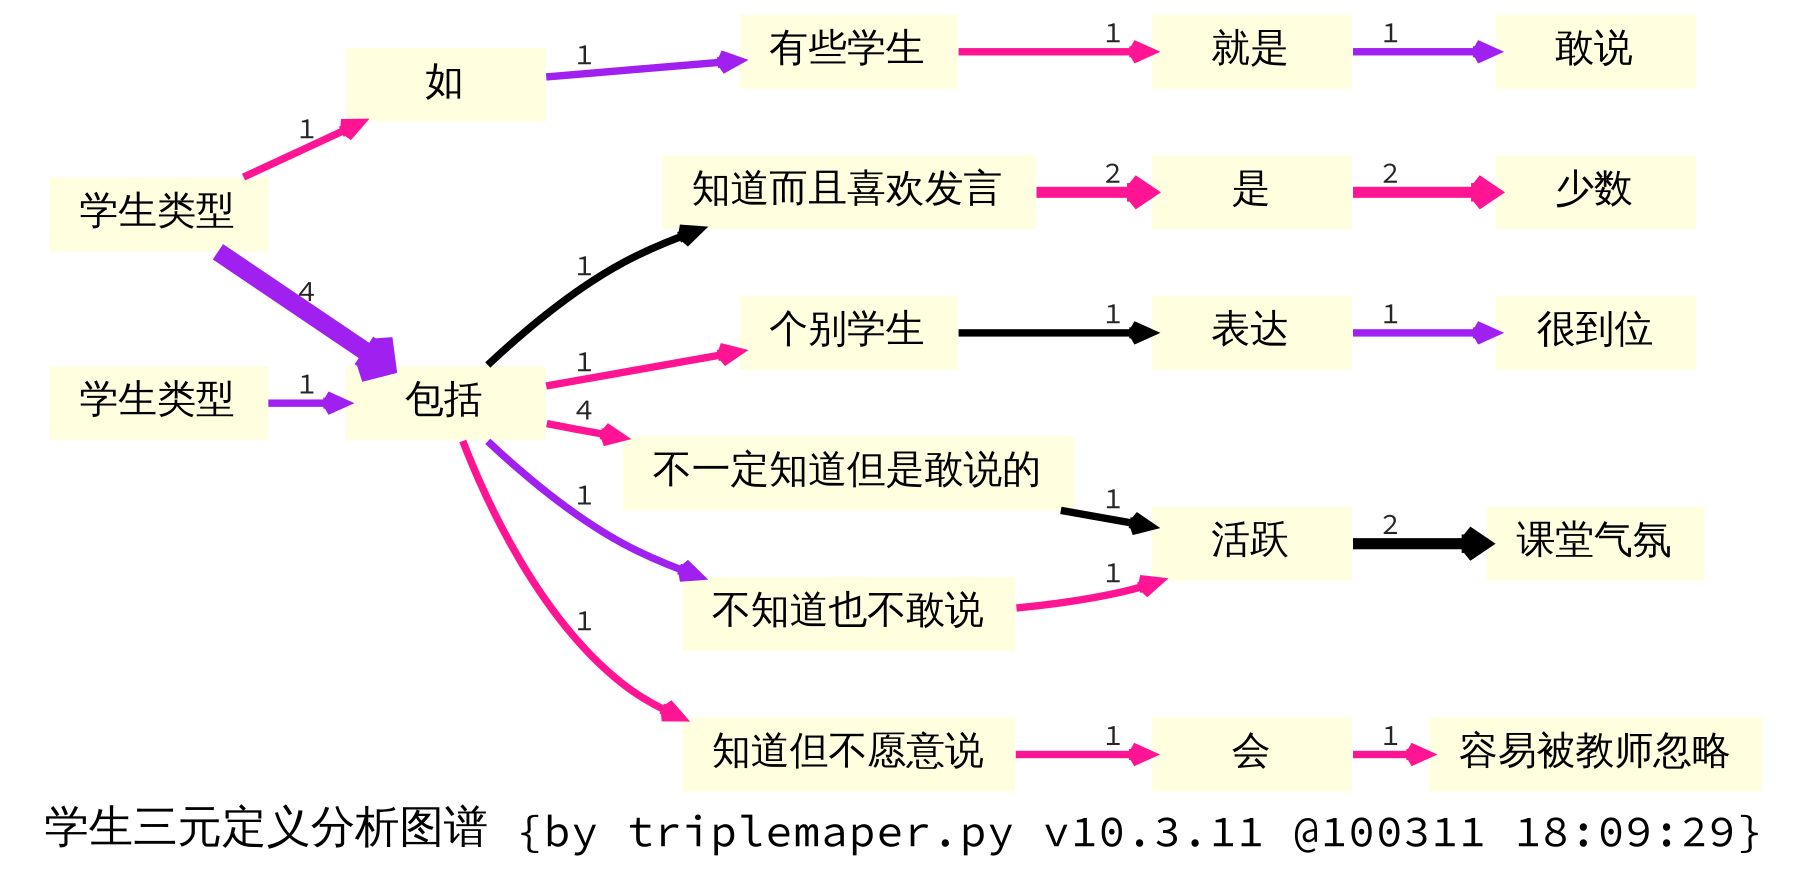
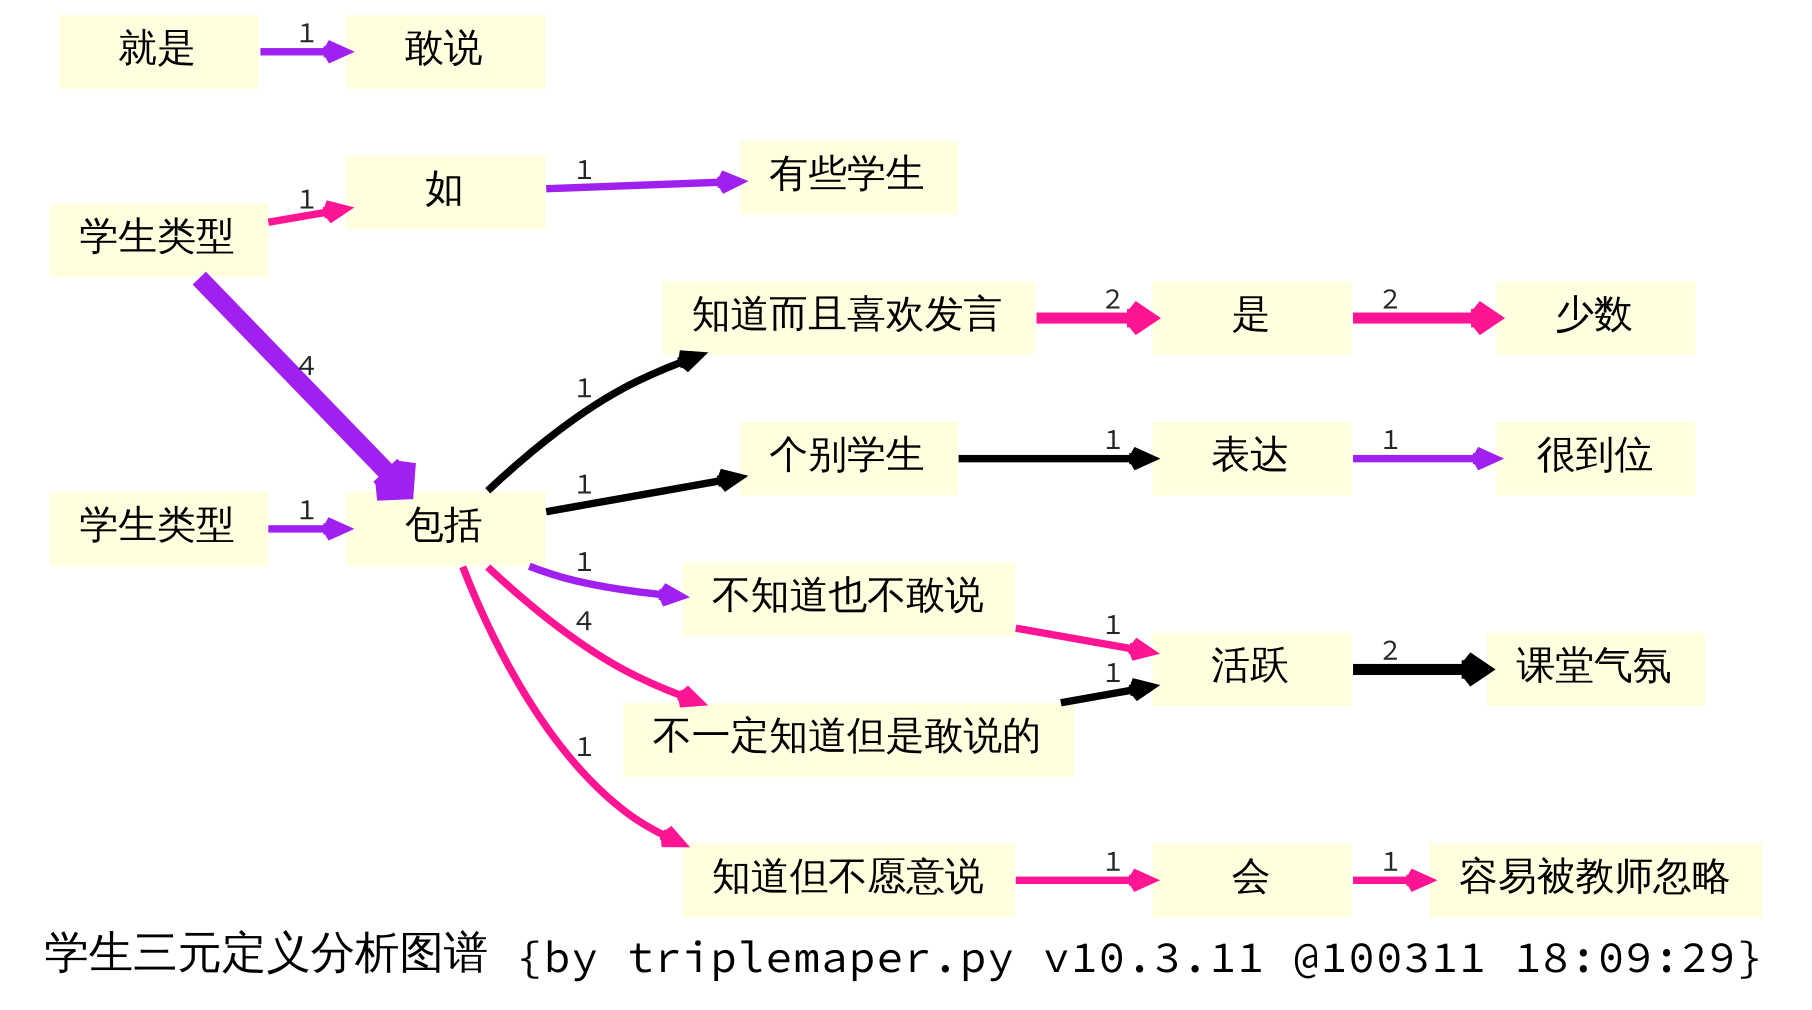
edge "有些学生" -> "就是": removed, label "1"
edge "包括" -> "个别学生": color deeppink -> black
